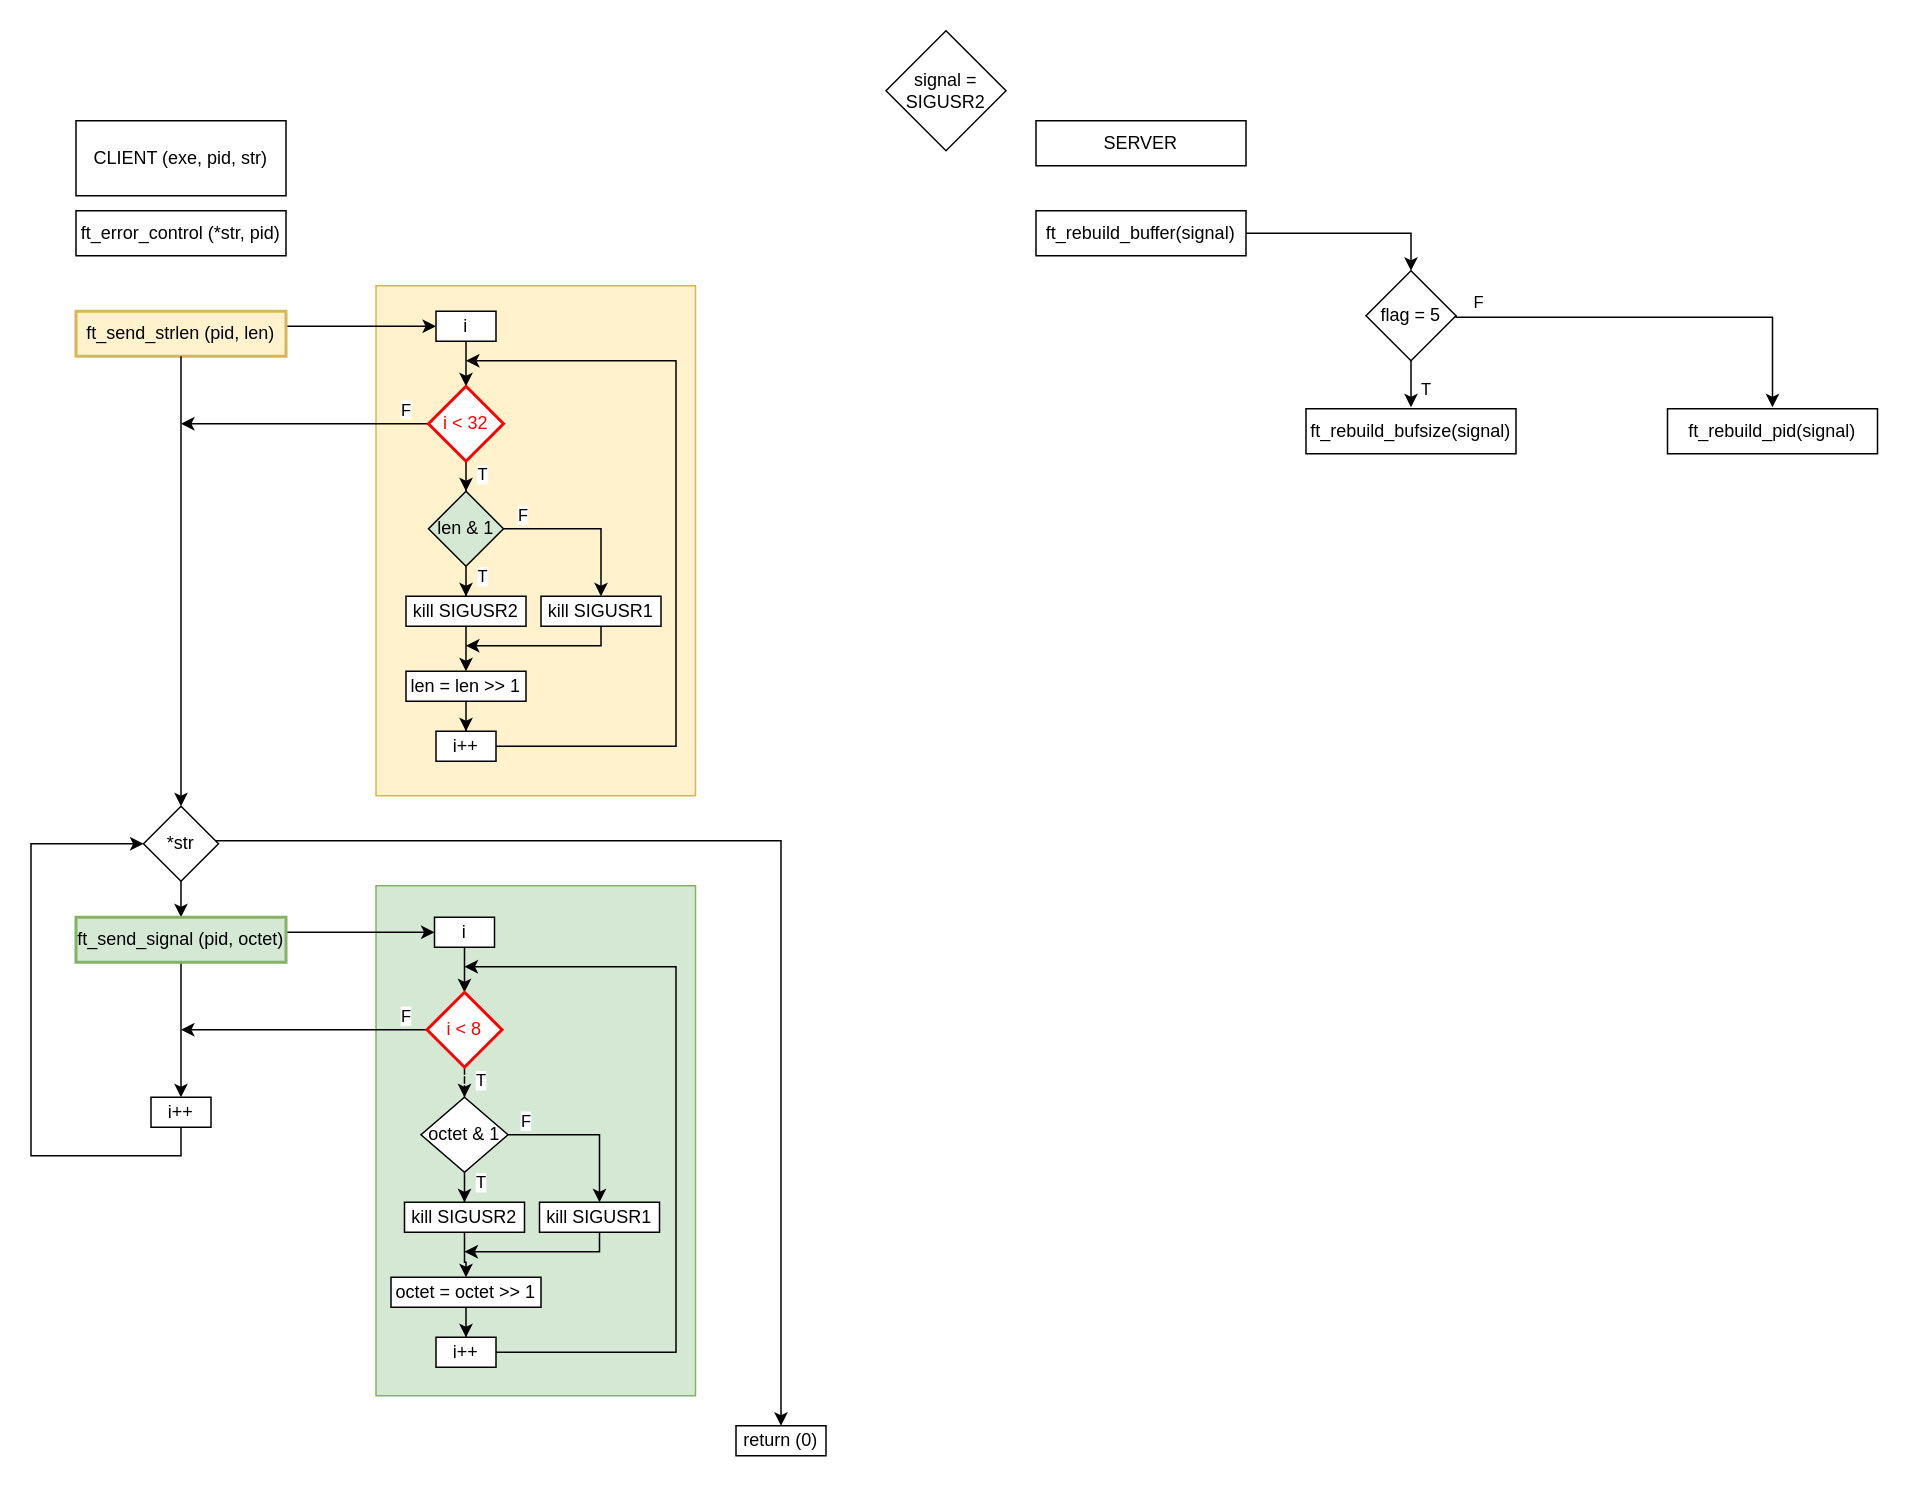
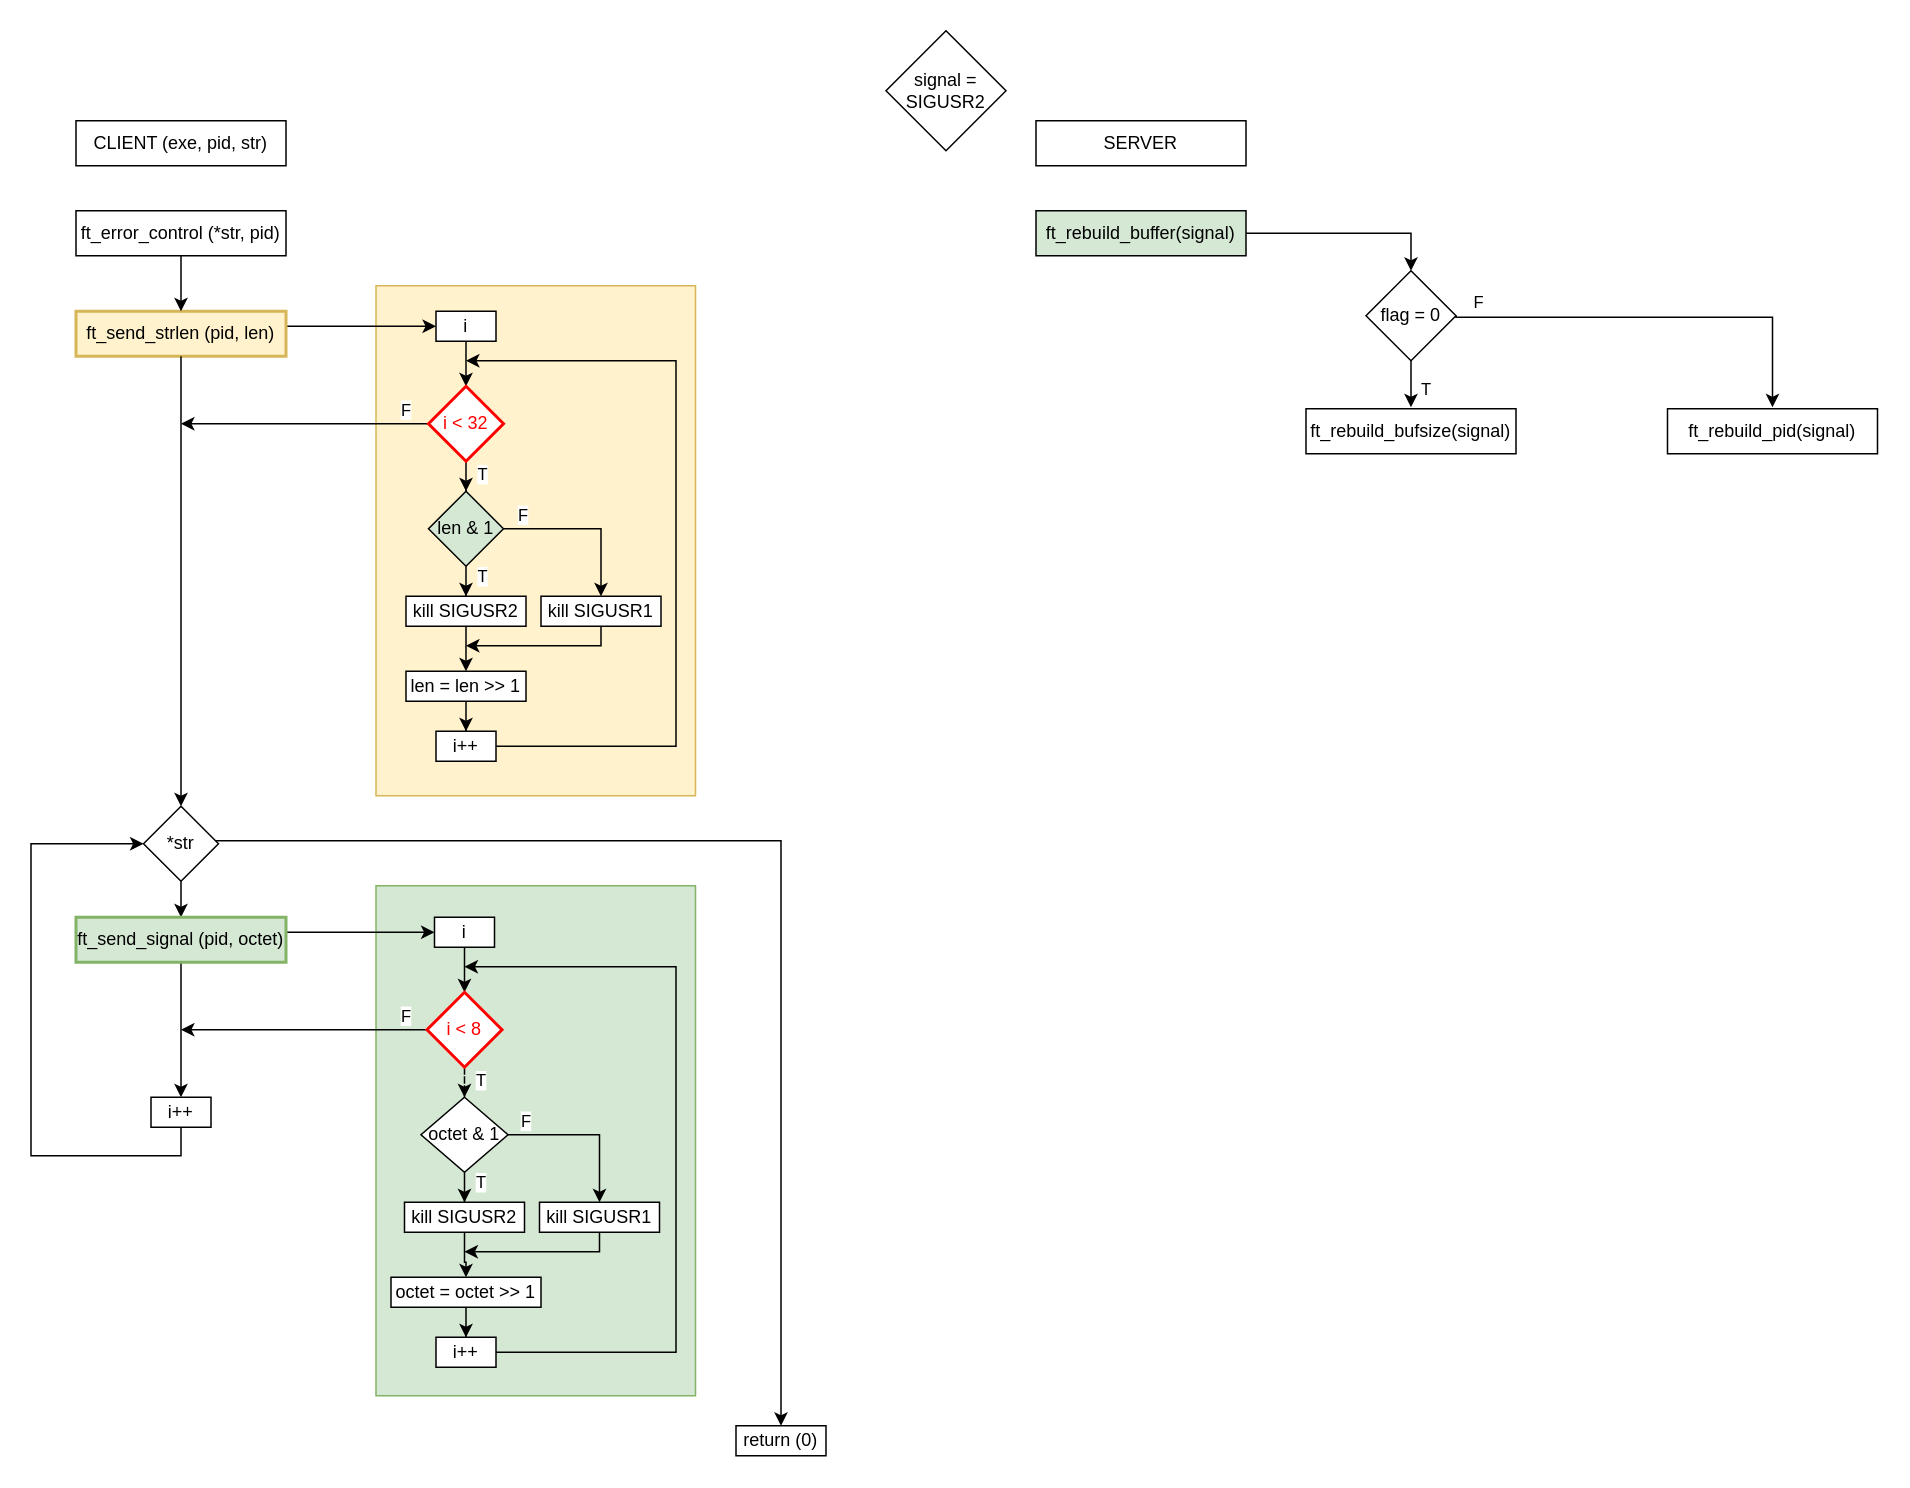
node "CLIENT (exe, pid, str)": size 210x75 -> 210x45
node "ft_rebuild_buffer(signal)": fillcolor #ffffff -> #d5e8d4
edge "ft_error_control (*str, pid)" -> "ft_send_strlen (pid, len)": added
node "flag = 5": label "flag = 5" -> "flag = 0"
